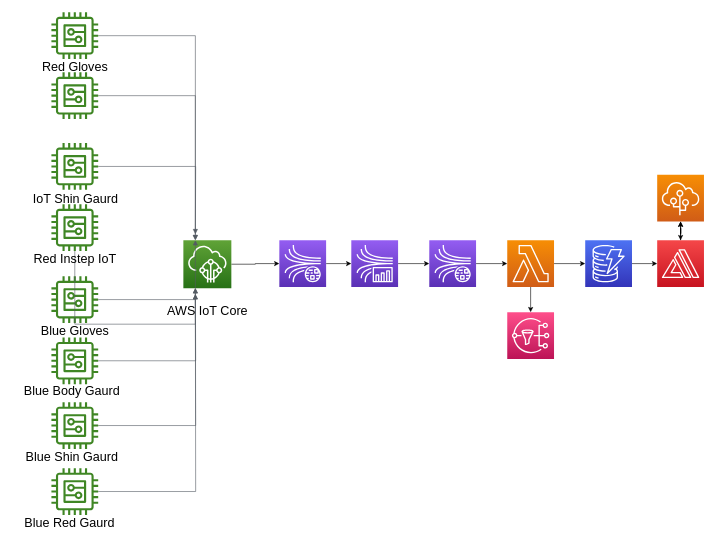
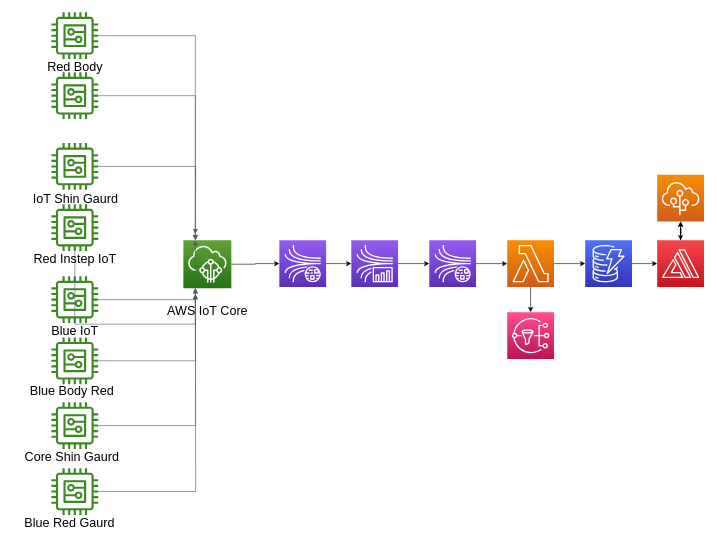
node "Red Gloves": label "Red Gloves" -> "Red Body"
node "Blue Gloves": label "Blue Gloves" -> "Blue IoT"
node "Blue Body Gaurd": label "Blue Body Gaurd" -> "Blue Body Red"
node "Blue Shin Gaurd": label "Blue Shin Gaurd" -> "Core Shin Gaurd"
